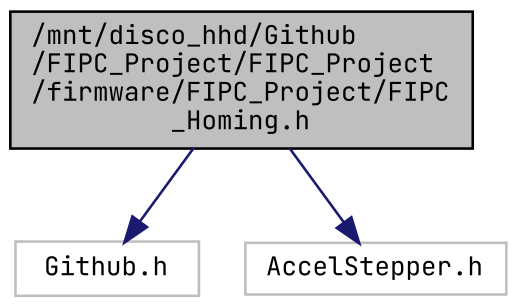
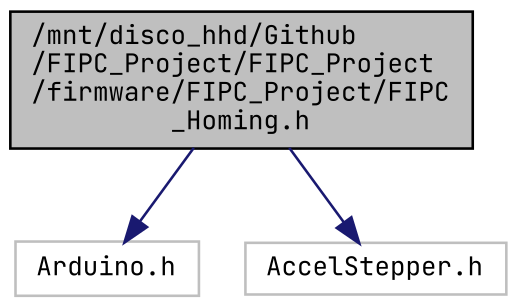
node "Github.h": label "Github.h" -> "Arduino.h"
